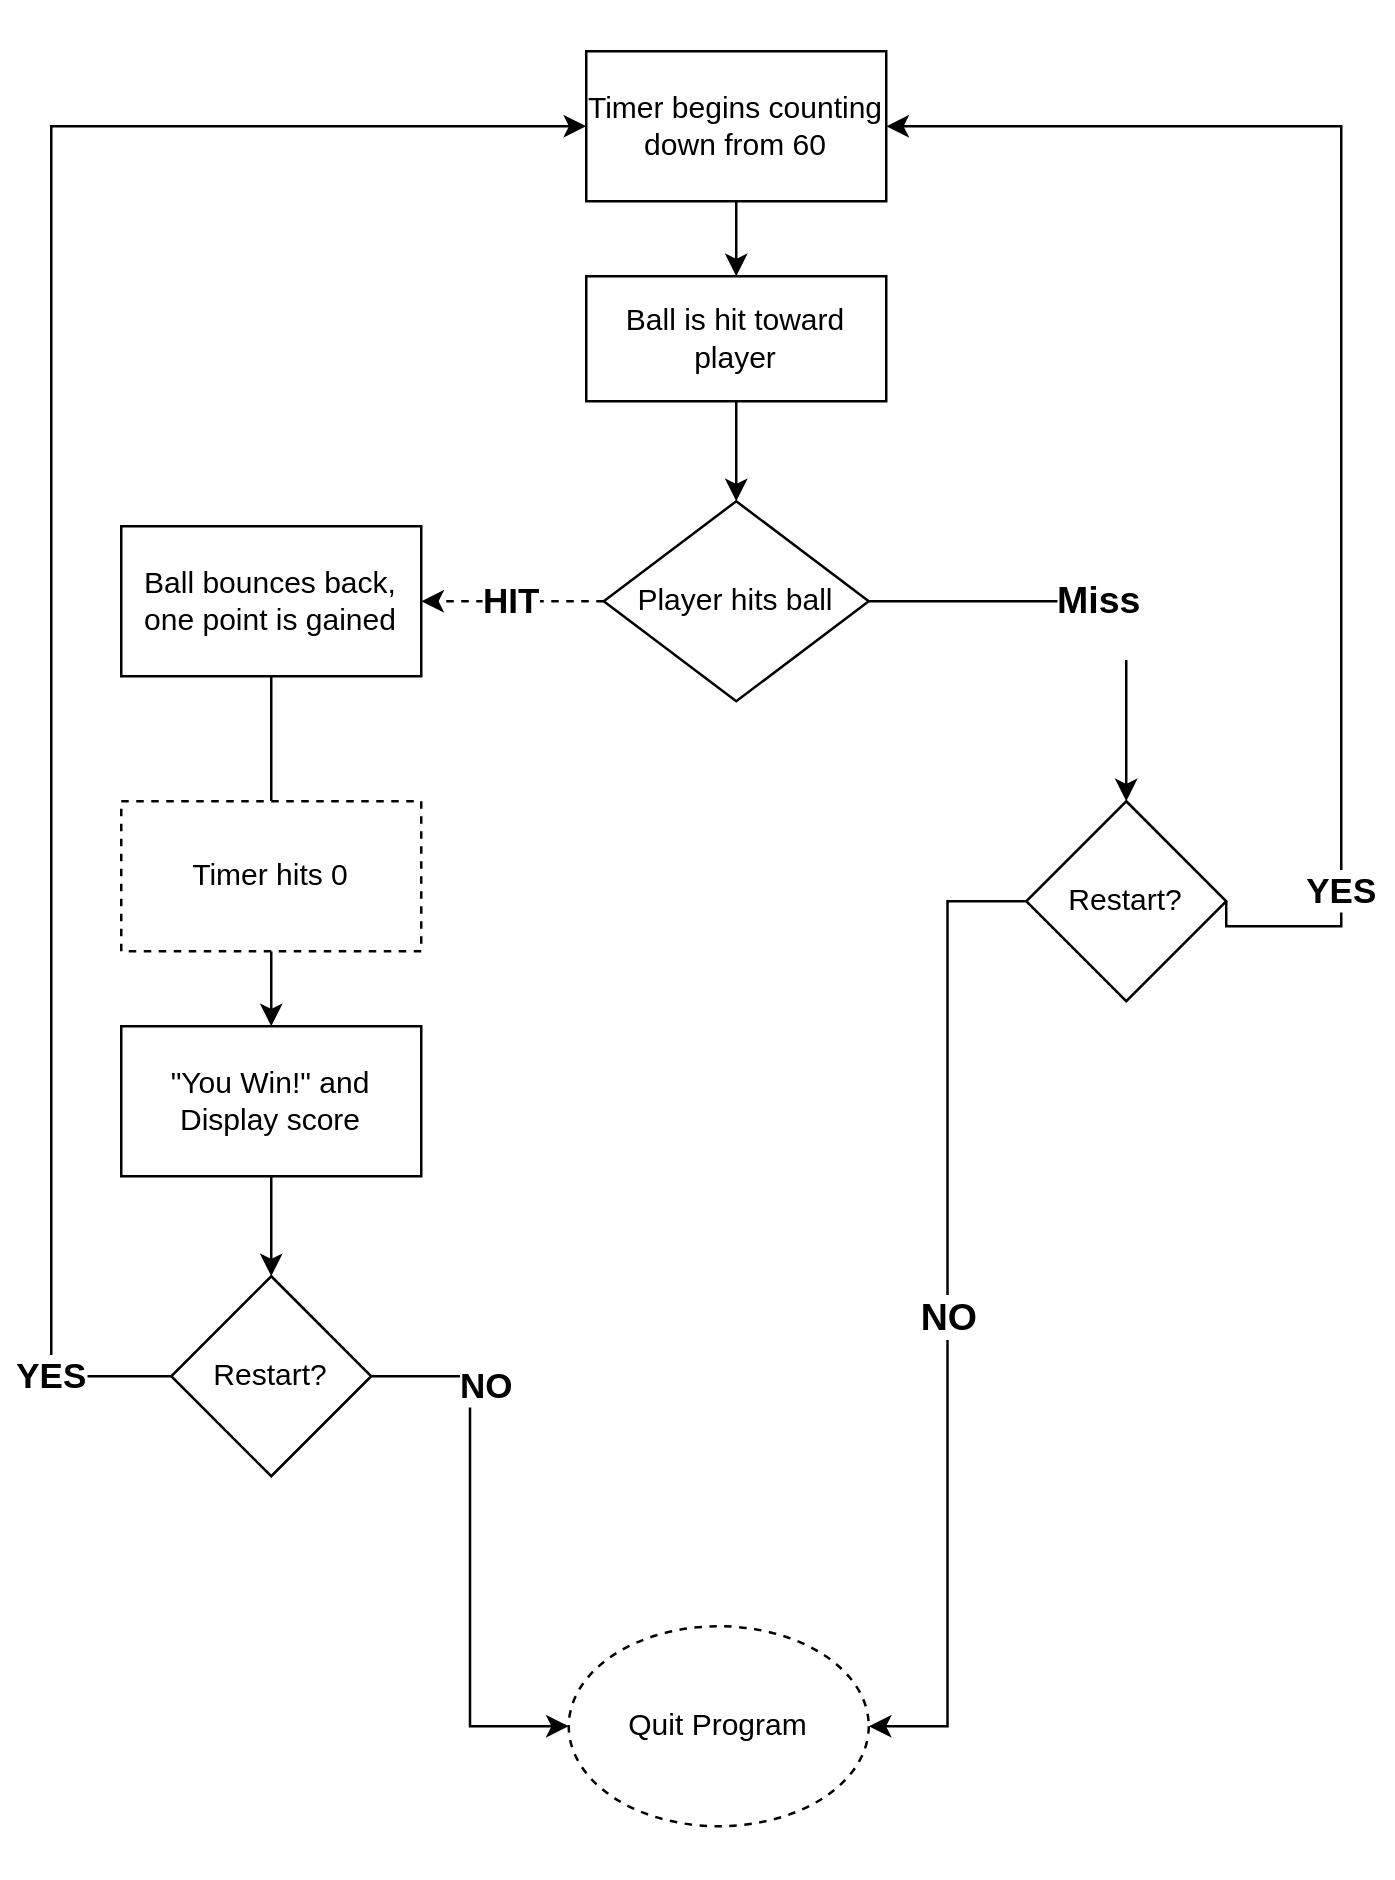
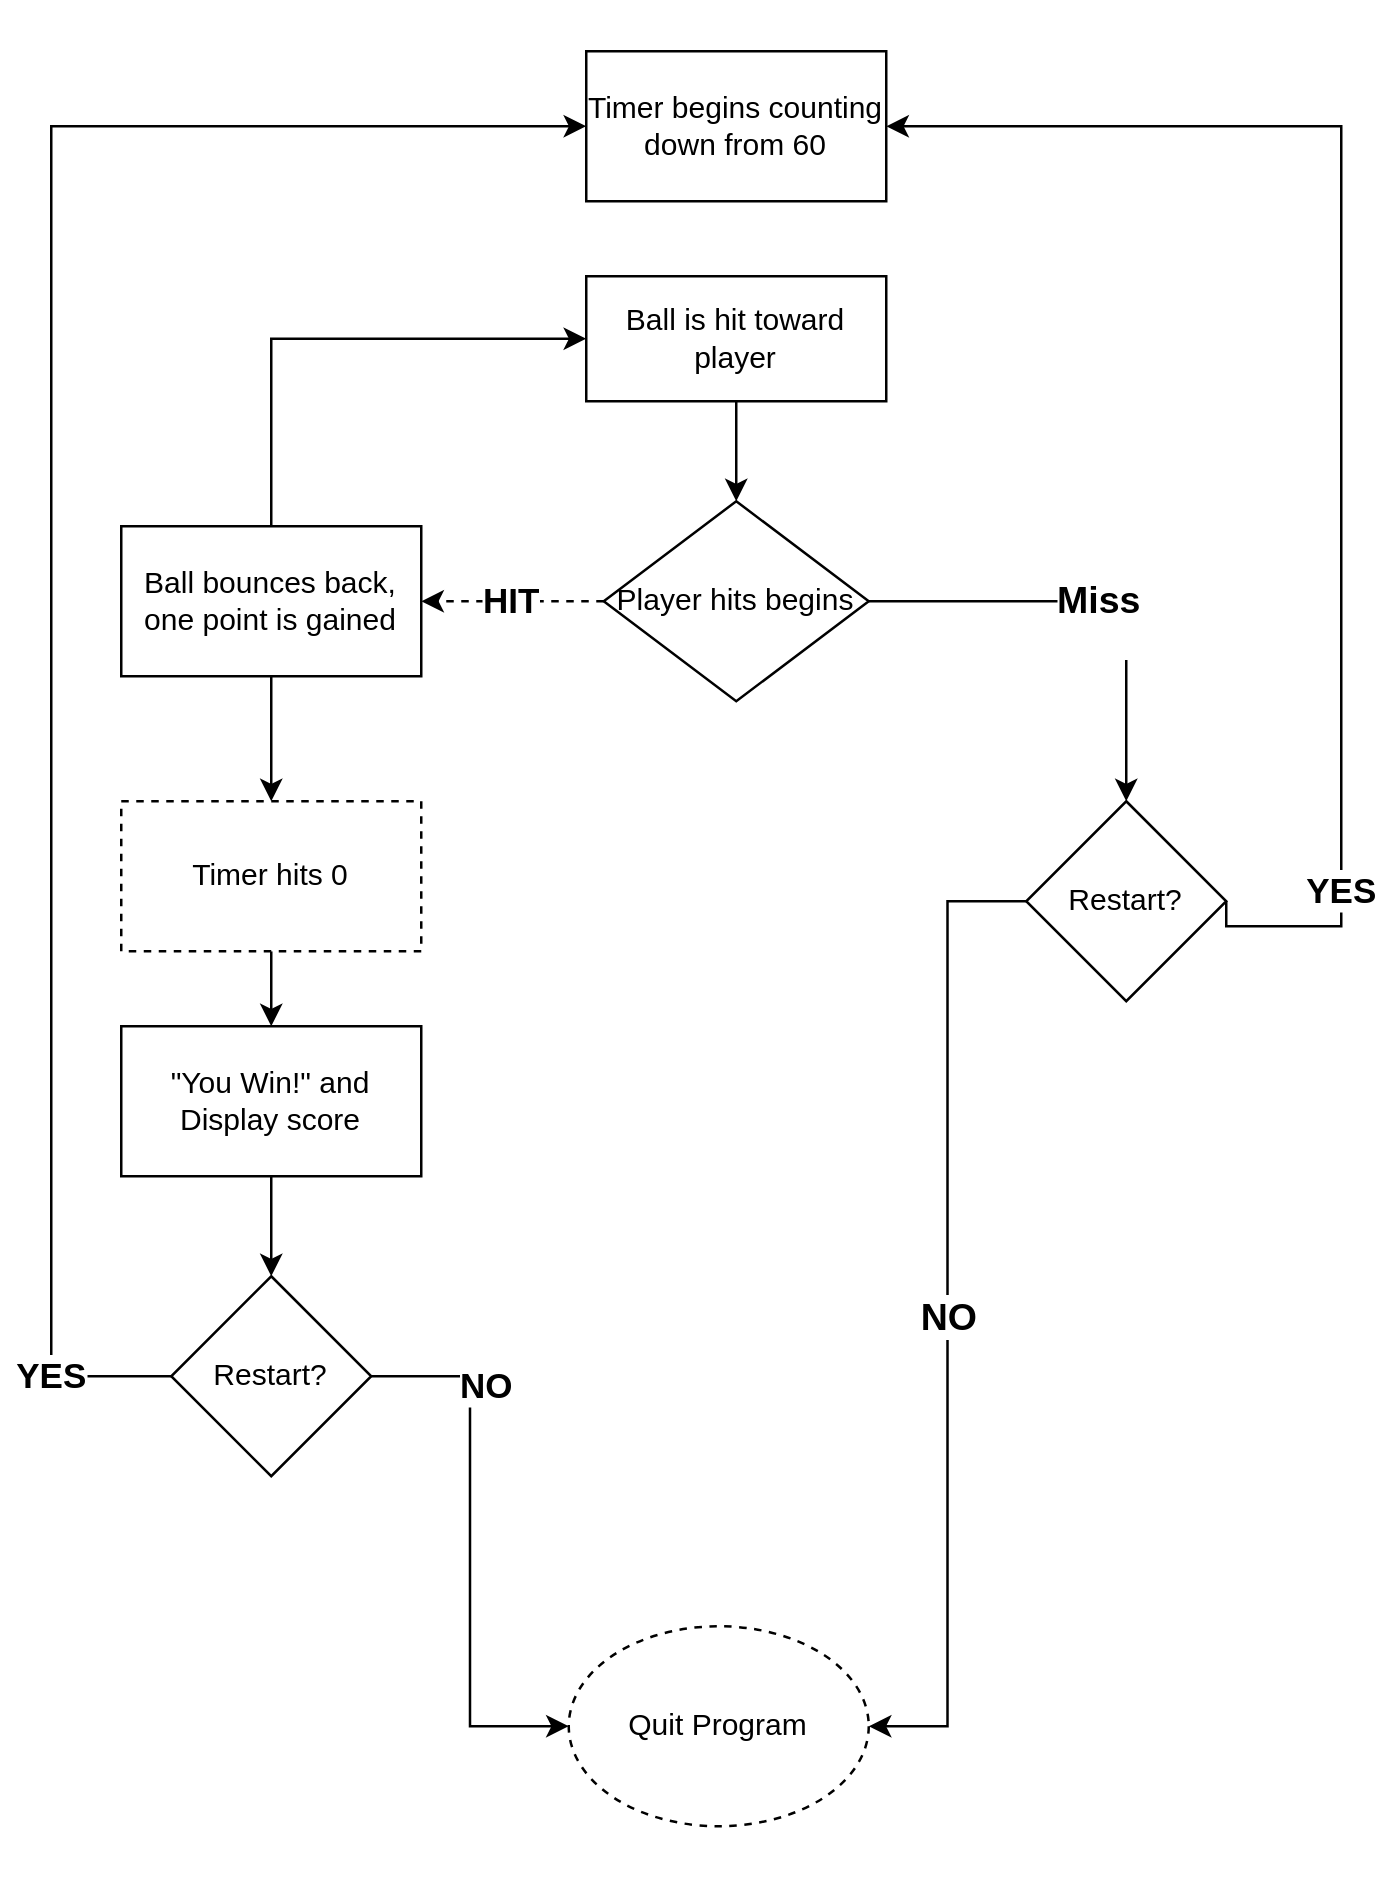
edge "Timer begins counting down from 60" -> "Ball is hit toward player": removed
edge "Ball bounces back, one point is gained" -> "Ball is hit toward player": added
node "Player hits ball": label "Player hits ball" -> "Player hits begins"
edge "Ball bounces back, one point is gained" -- "Timer hits 0": arrowhead none -> classic
